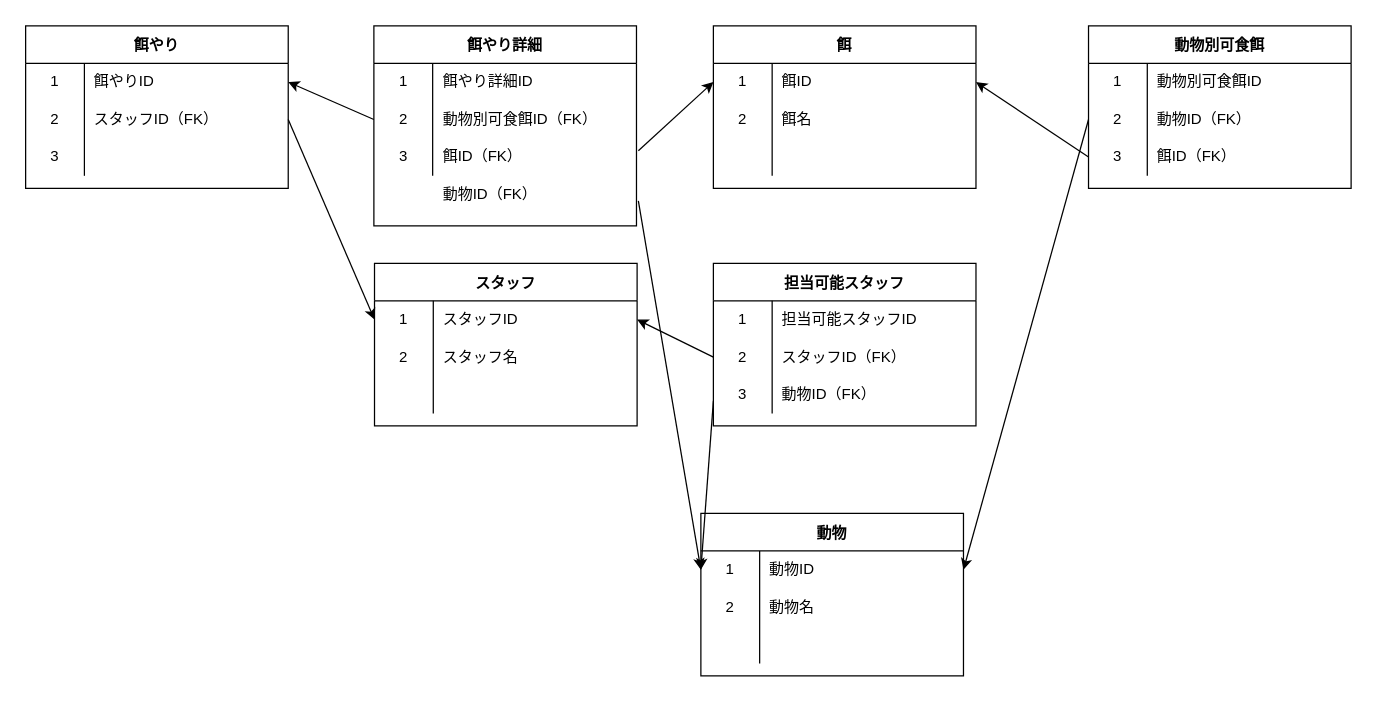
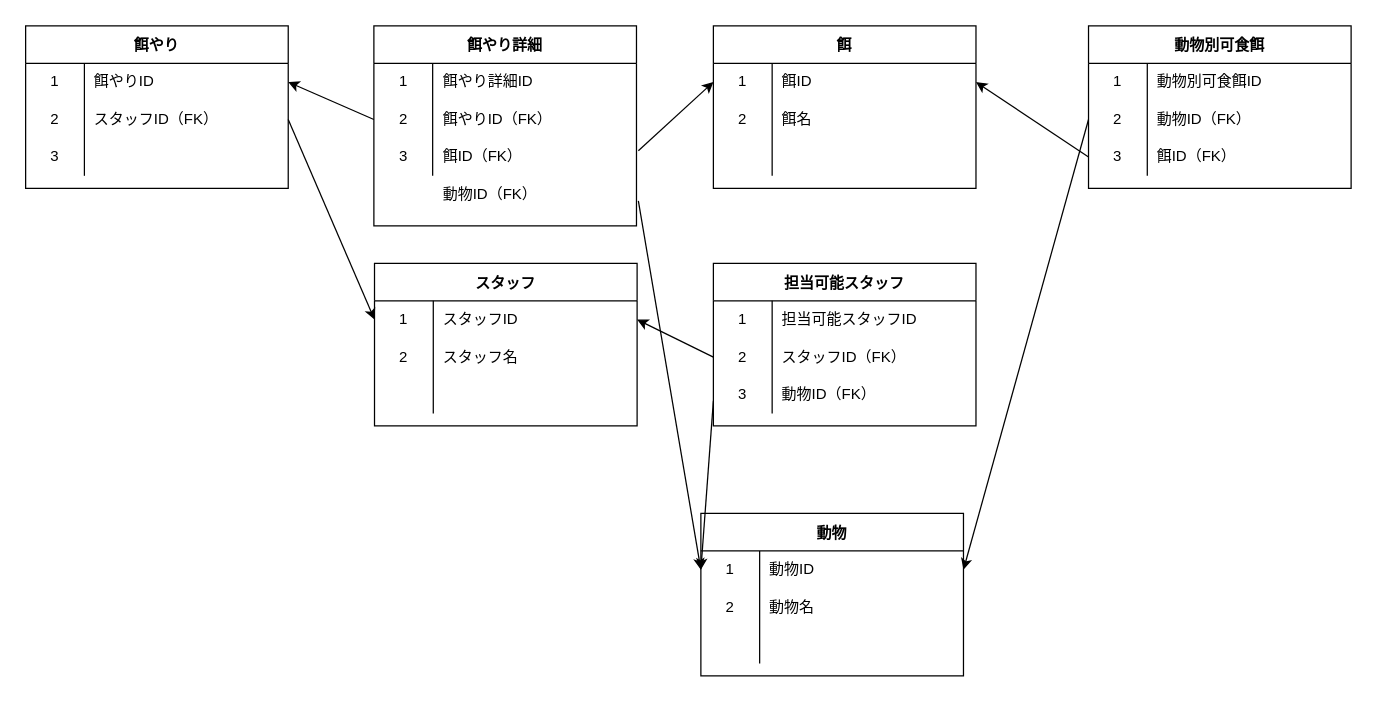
node "動物別可食餌ID（FK）": label "動物別可食餌ID（FK）" -> "餌やりID（FK）"
